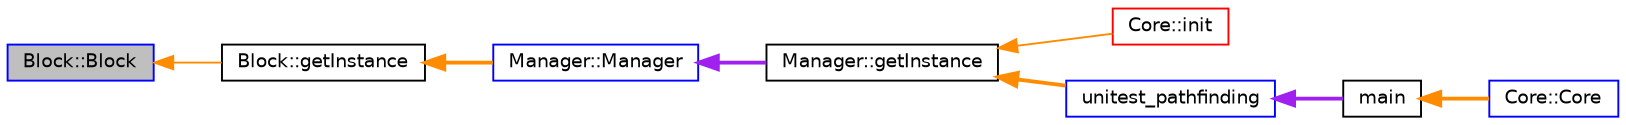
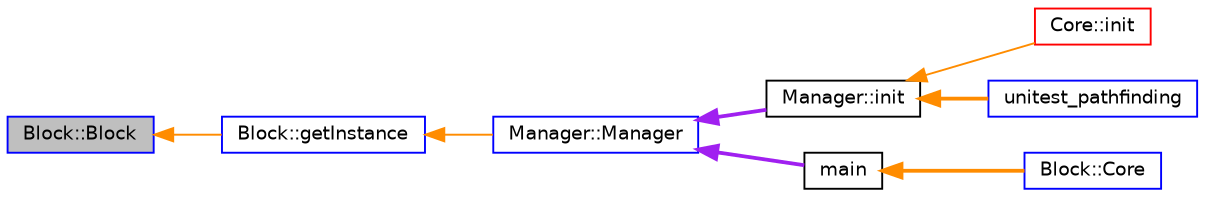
node "Block::getInstance": color black -> blue
edge "Manager::Manager" -> "Block::getInstance": style bold -> solid
node "Manager::getInstance": label "Manager::getInstance" -> "Manager::init"
edge "main" -> "unitest_pathfinding": now "main" -> "Manager::Manager"
node "Core::Core": label "Core::Core" -> "Block::Core"
